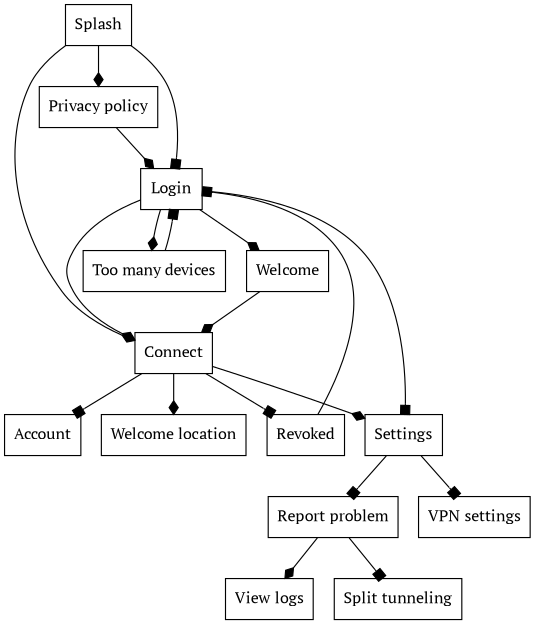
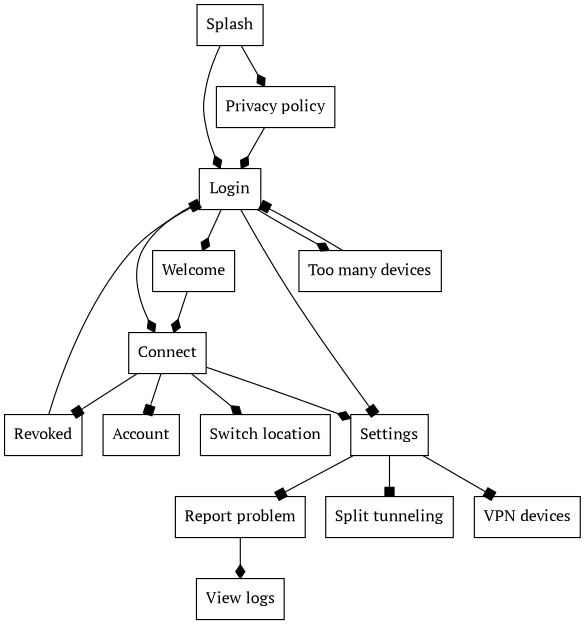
edge "Splash" -> "Login": arrowhead box -> diamond
edge "Splash" -> "Connect": removed
node "Welcome location": label "Welcome location" -> "Switch location"
node "VPN settings": label "VPN settings" -> "VPN devices"
edge "Report problem" -> "Split tunneling": now "Settings" -> "Split tunneling"
